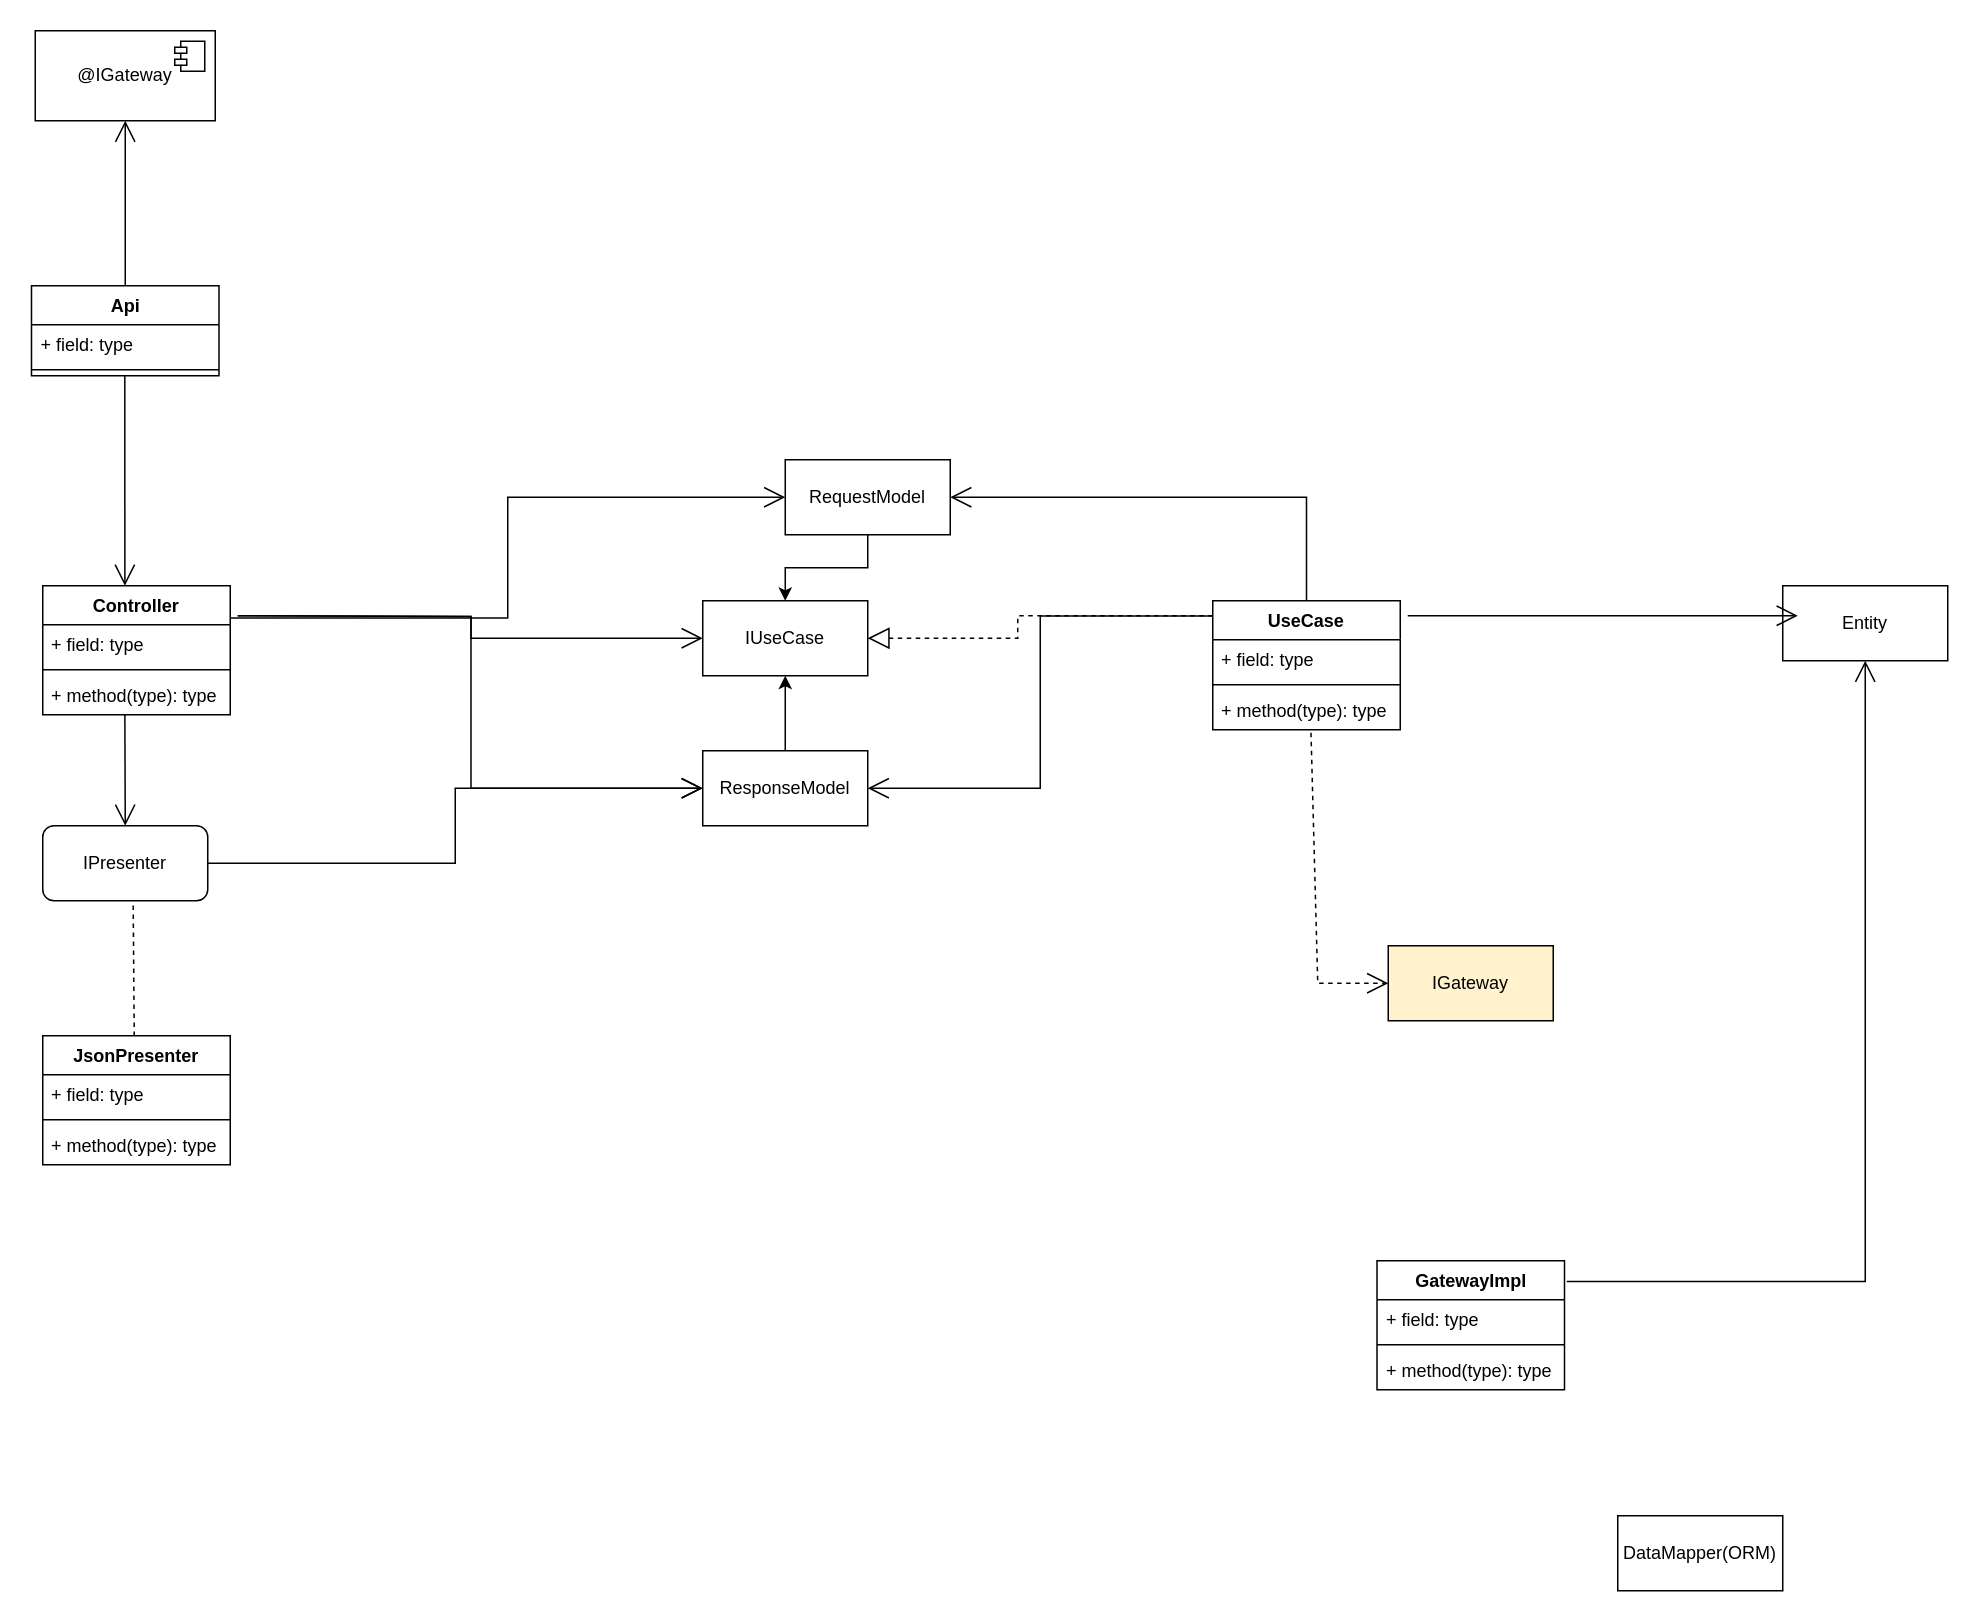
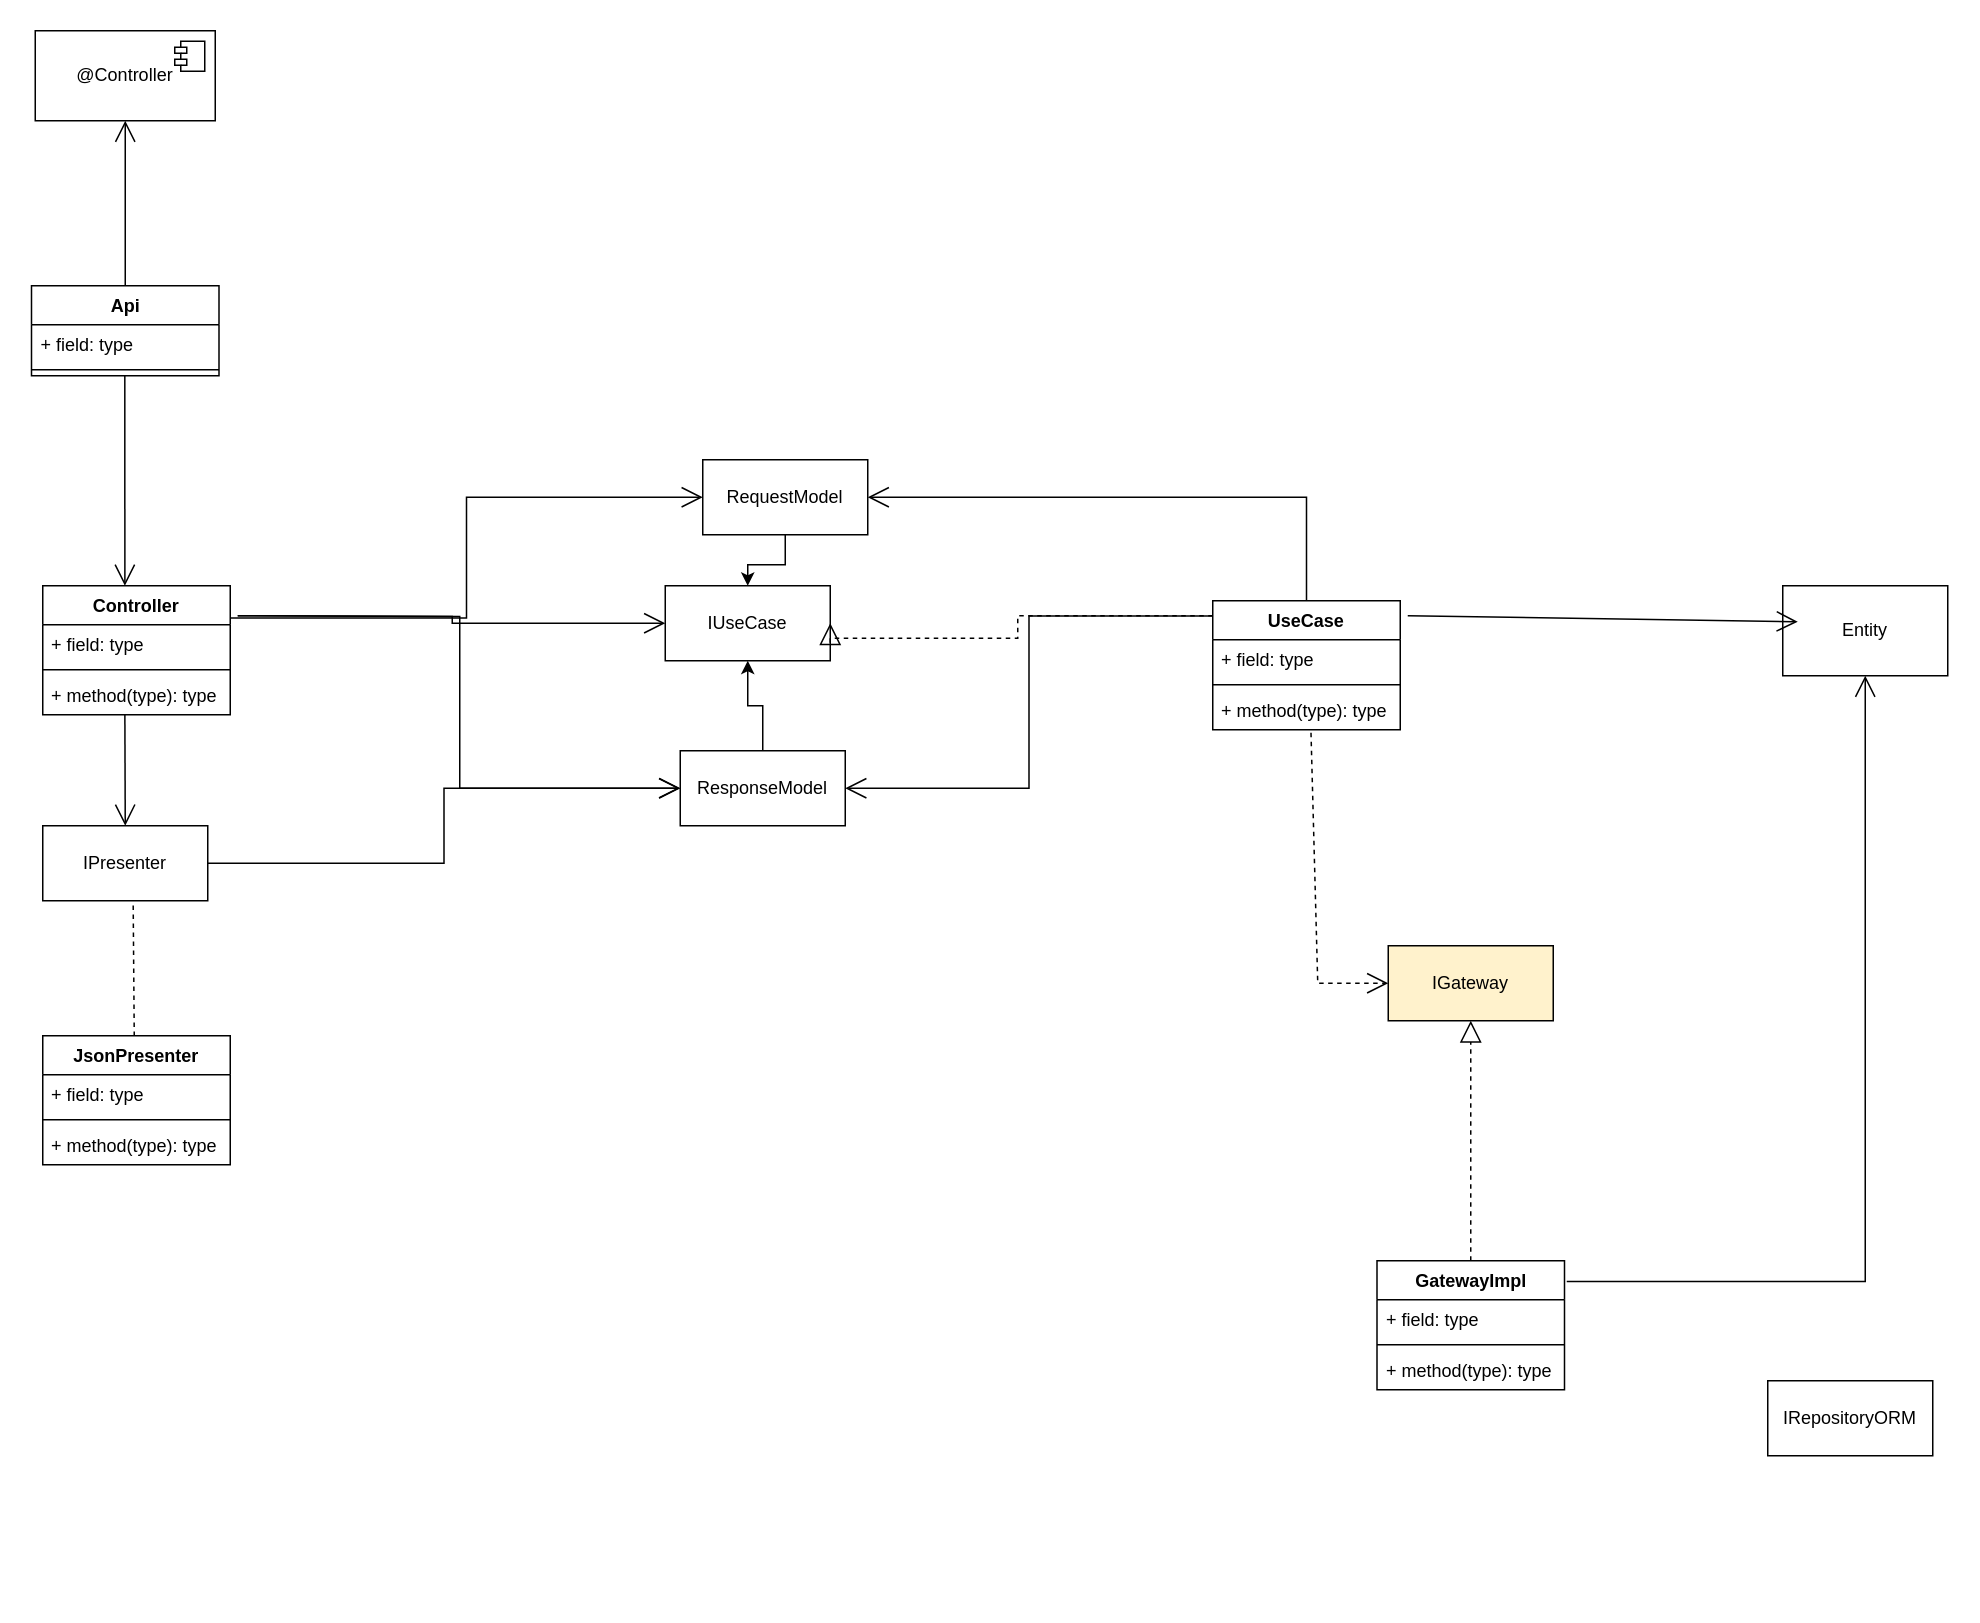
node "@IGateway": label "@IGateway" -> "@Controller"
node "RequestModel": moved (868, 497) -> (785, 497)
node "Entity": size 165x75 -> 165x90
node "IUseCase": moved (785, 638) -> (748, 623)
node "ResponseModel": moved (785, 788) -> (763, 788)
node "IPresenter": shape rounded rectangle -> rectangle
edge "GatewayImpl" -> "IGateway": added
node "IRepositoryORM": added
node "DataMapper(ORM)": removed
